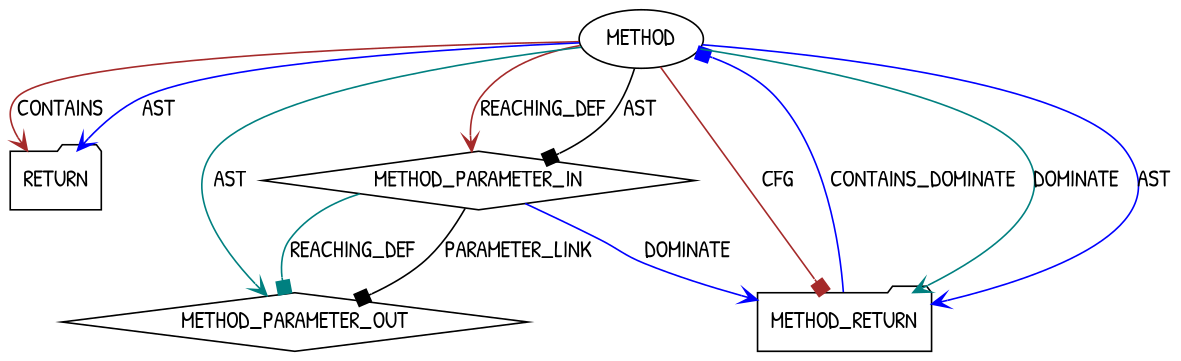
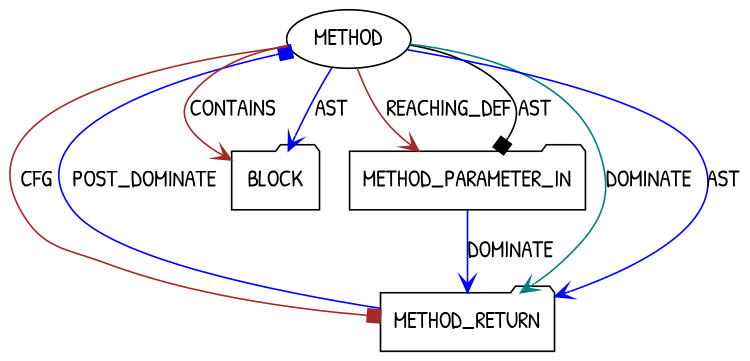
node "RETURN": label "RETURN" -> "BLOCK"
node "METHOD_PARAMETER_IN": shape diamond -> folder
edge "METHOD_RETURN" -> "METHOD": label "CONTAINS_DOMINATE" -> "POST_DOMINATE"
node "METHOD_PARAMETER_OUT": removed
